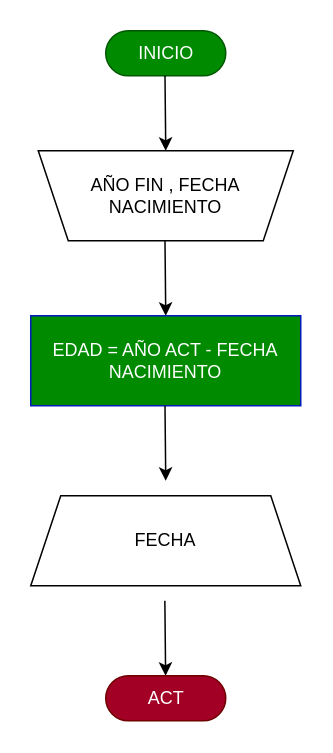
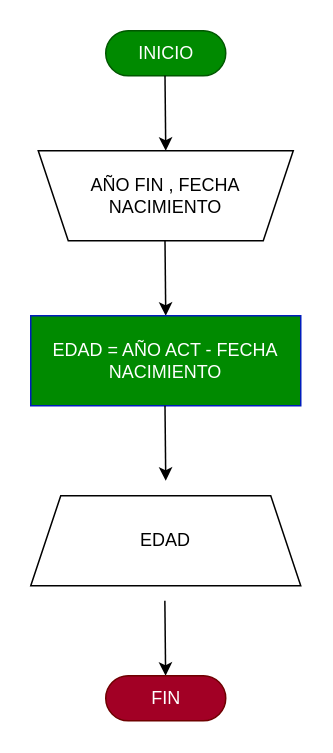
node "FECHA": label "FECHA" -> "EDAD"
node "ACT": label "ACT" -> "FIN"
